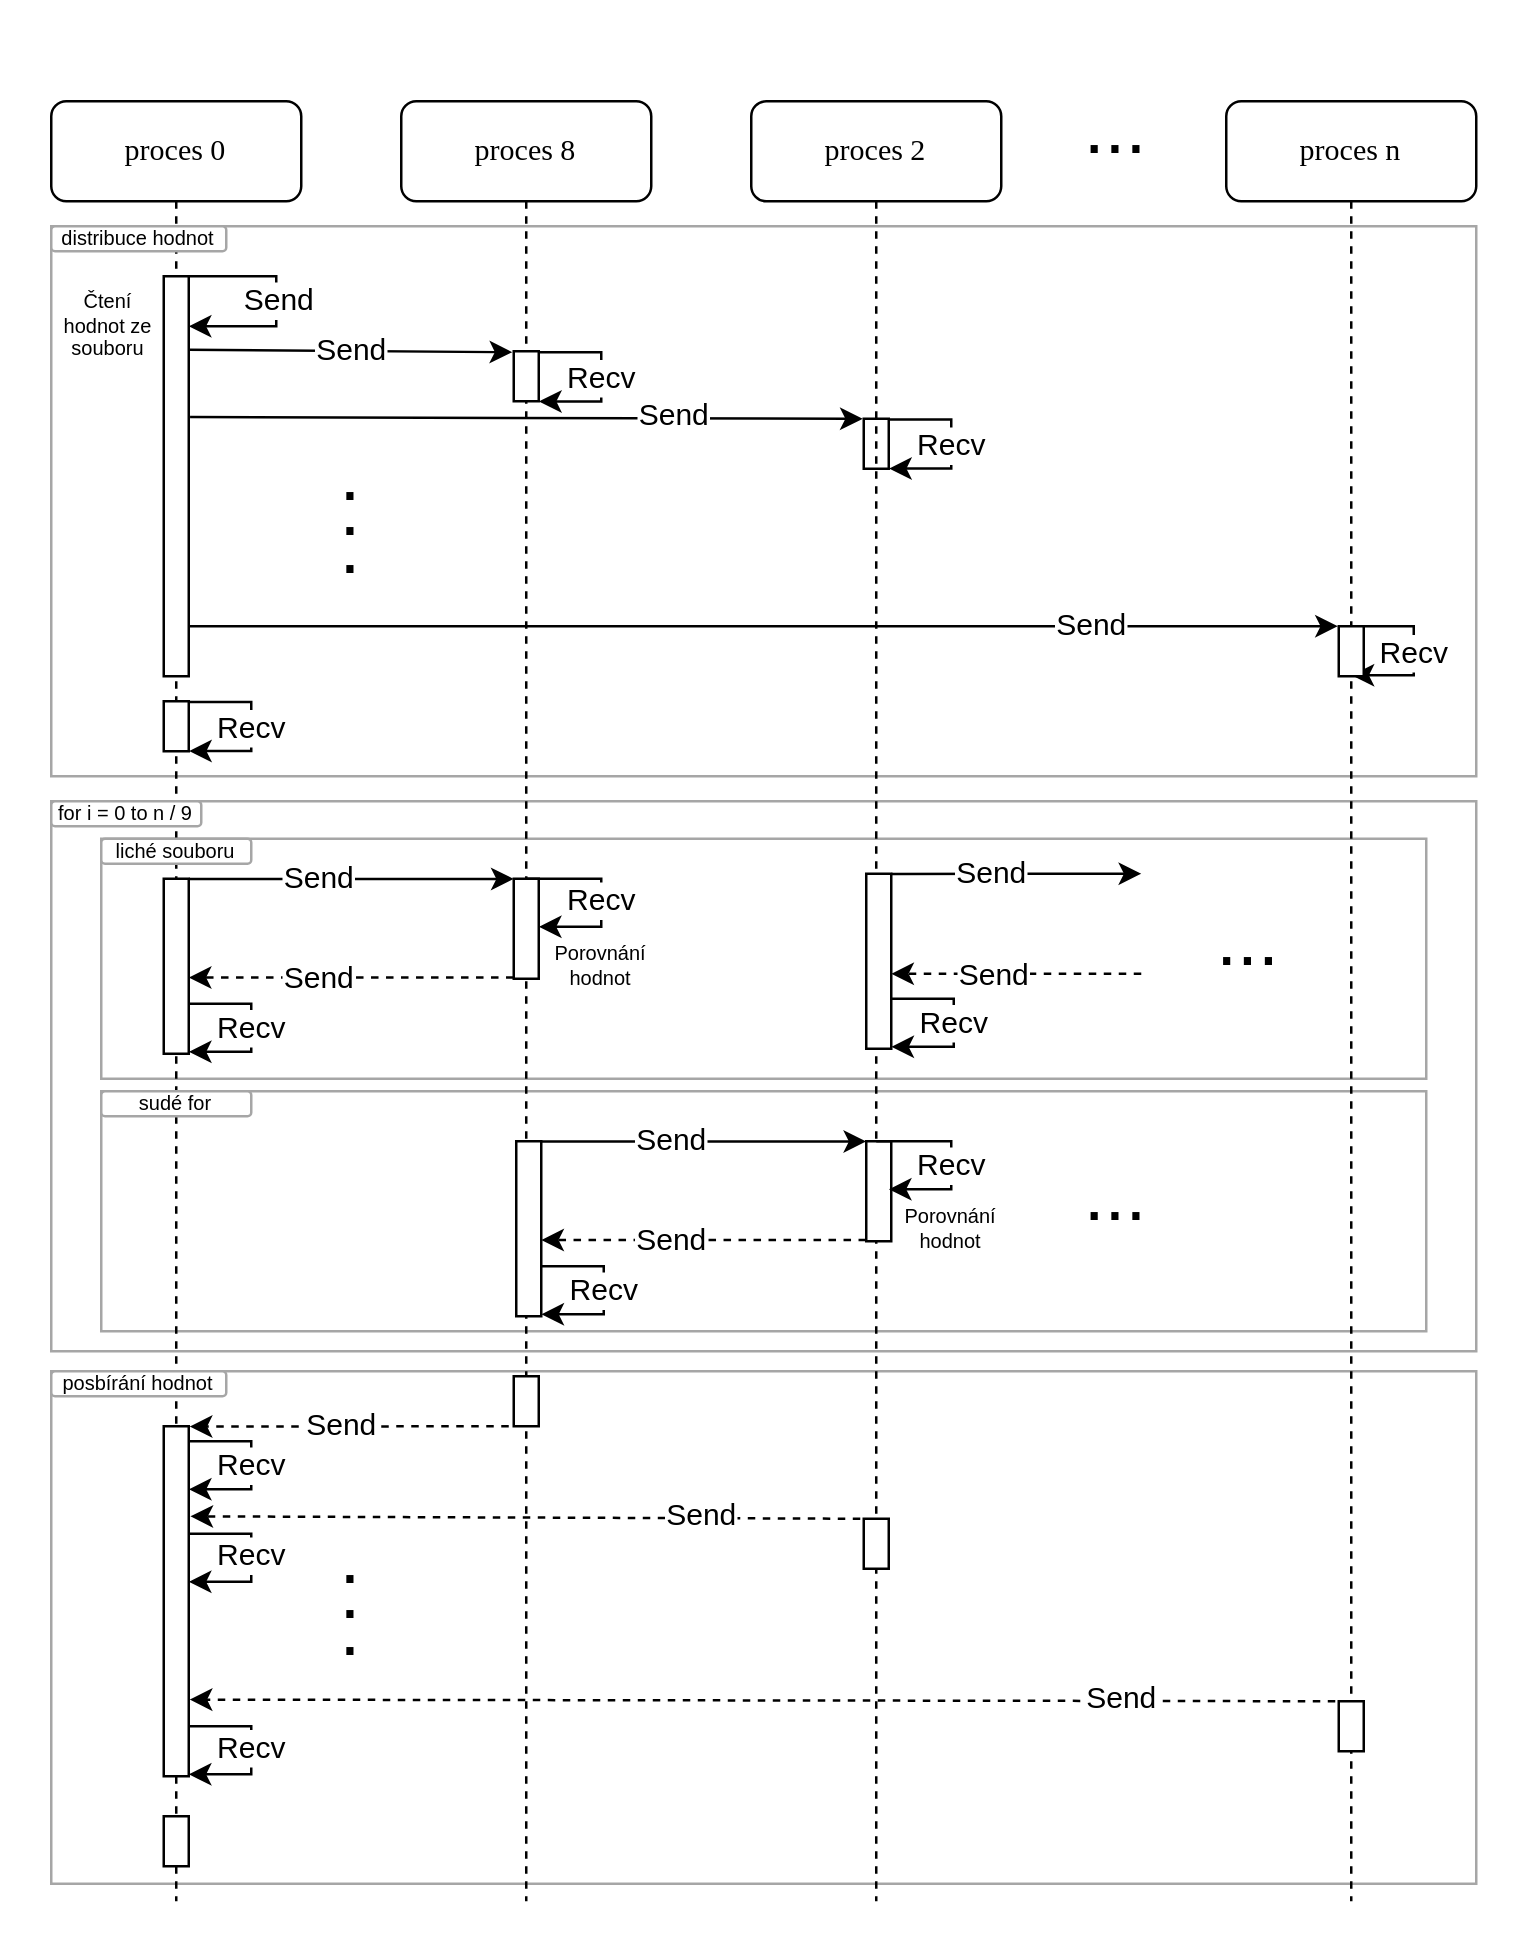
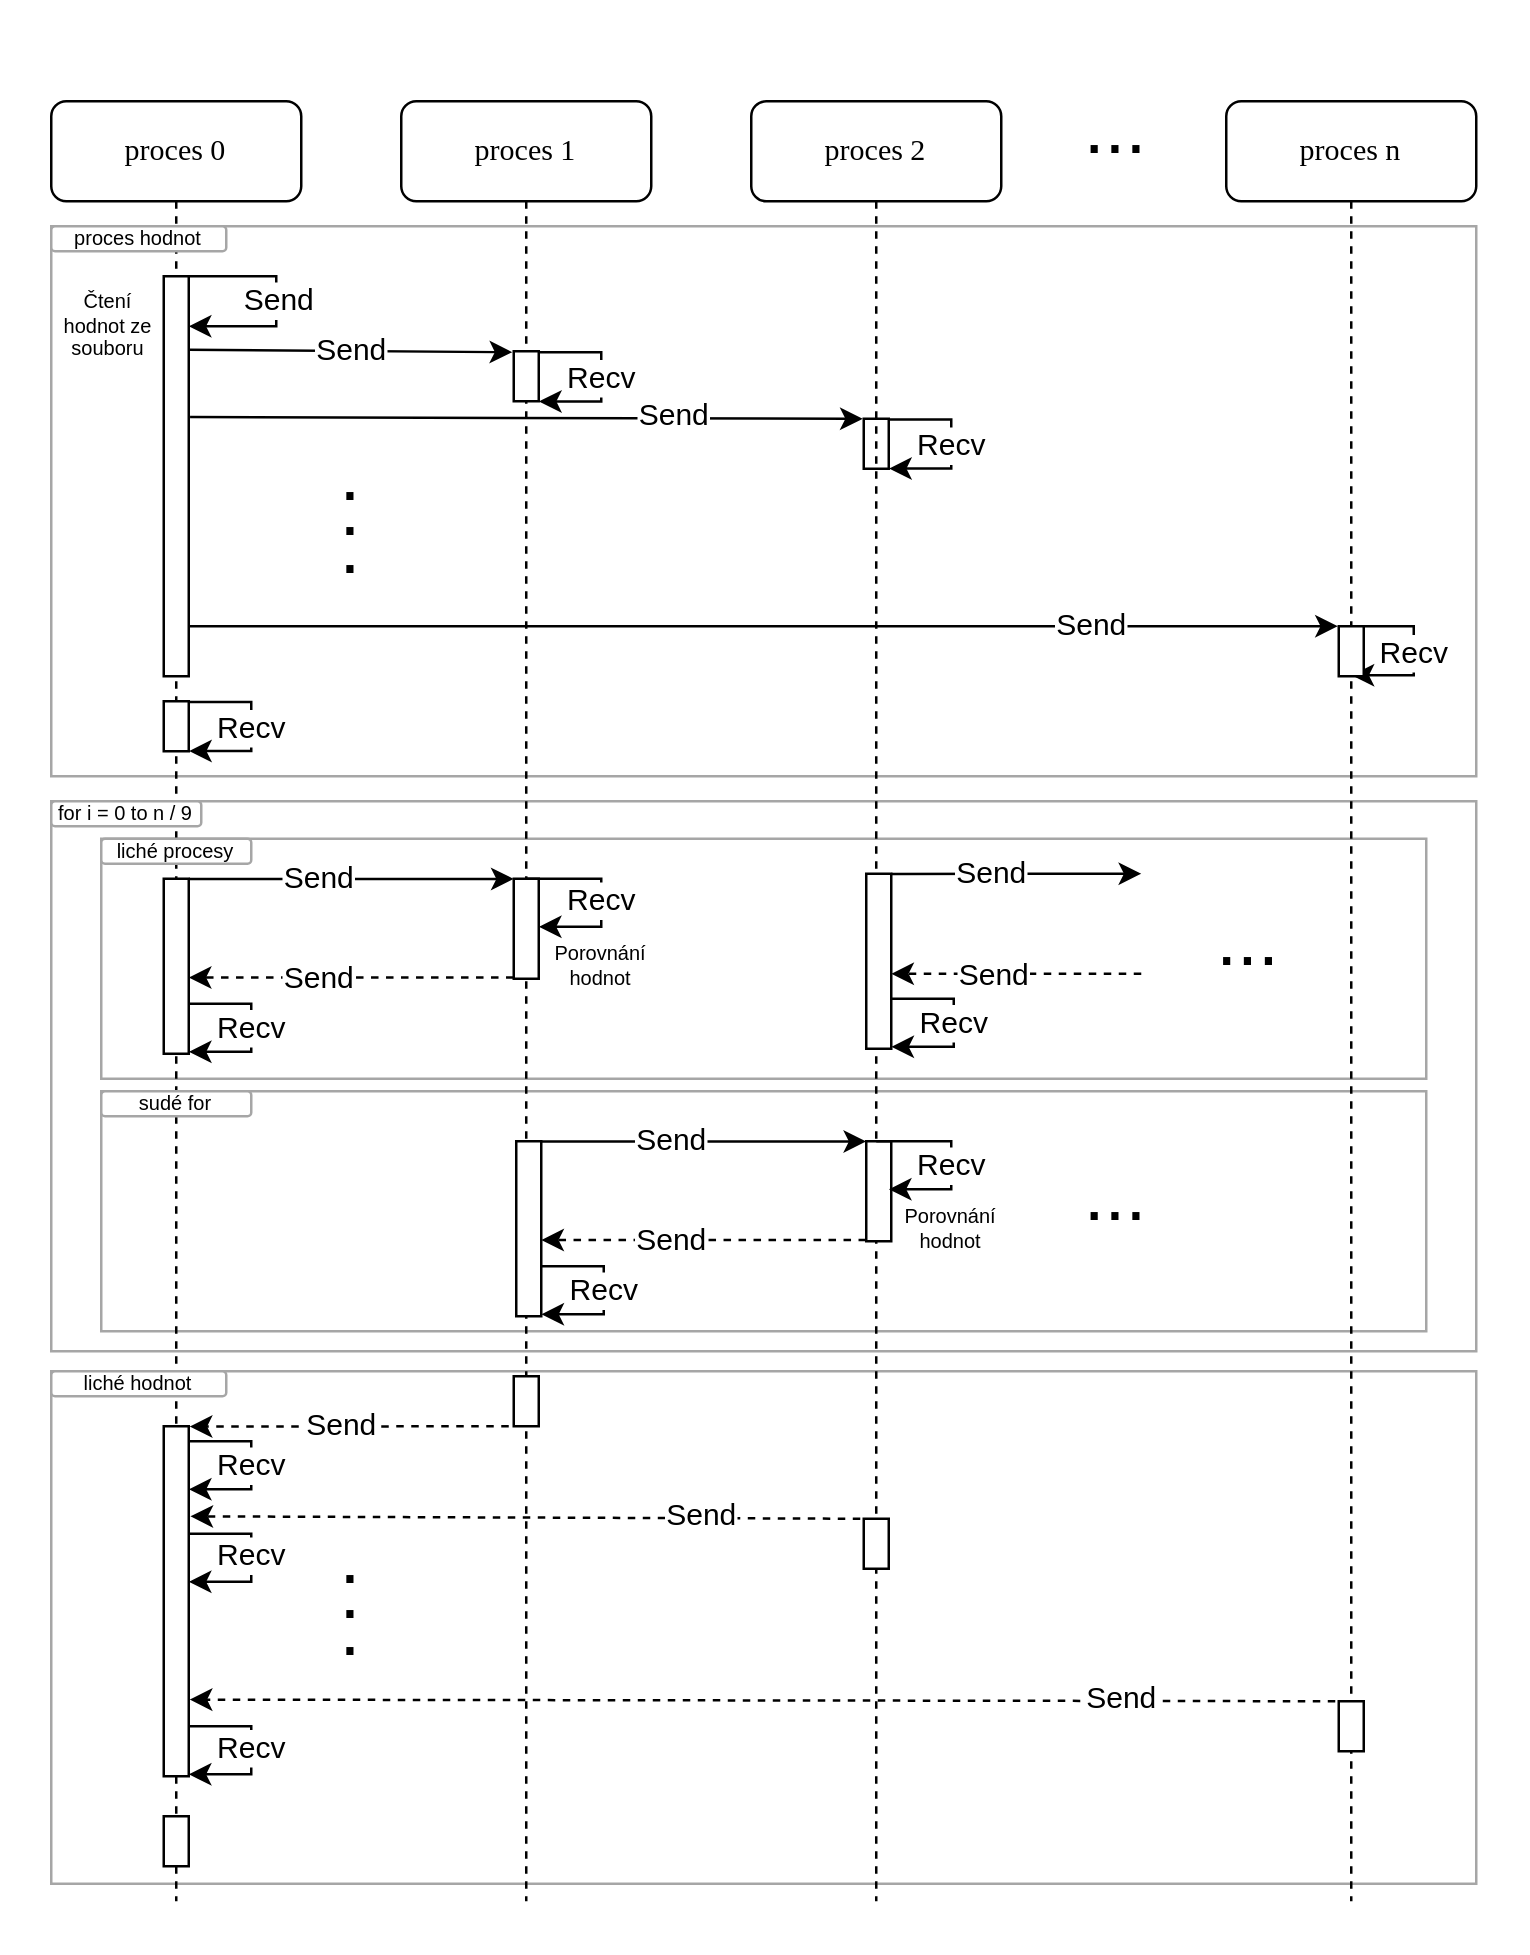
node "proces 8": label "proces 8" -> "proces 1"
node "distribuce hodnot": label "distribuce hodnot" -> "proces hodnot"
node "liché souboru": label "liché souboru" -> "liché procesy"
node "posbírání hodnot": label "posbírání hodnot" -> "liché hodnot"
